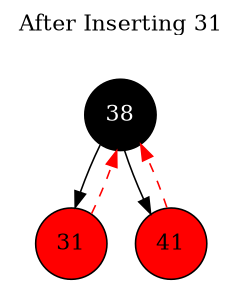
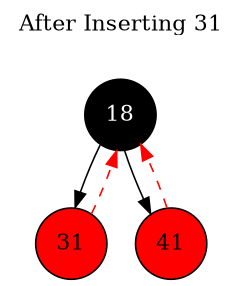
node "38": label "38" -> "18"
